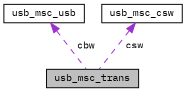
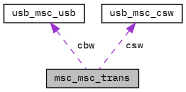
node "usb_msc_trans": label "usb_msc_trans" -> "msc_msc_trans"
